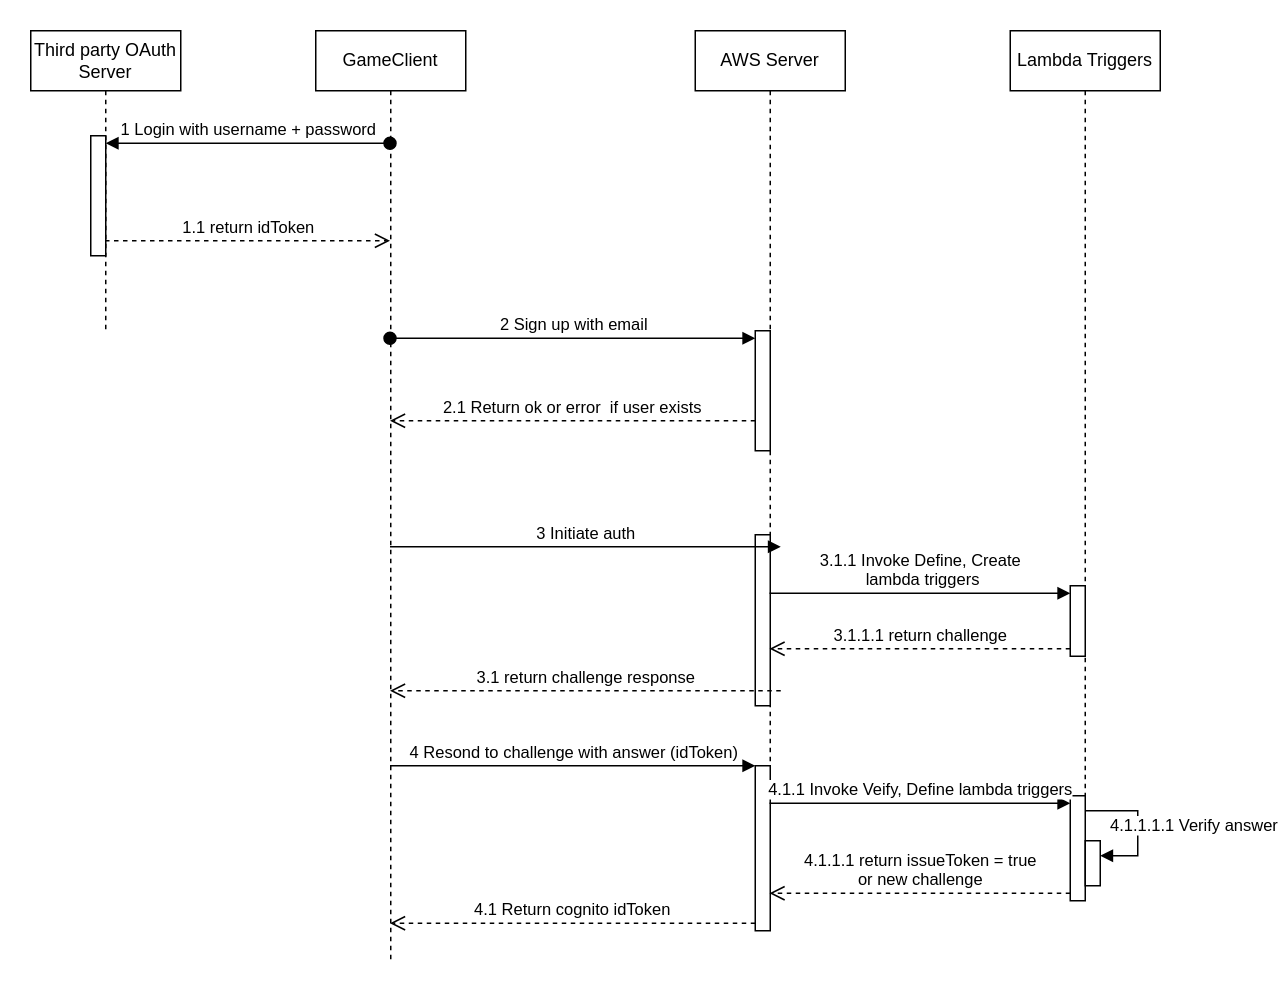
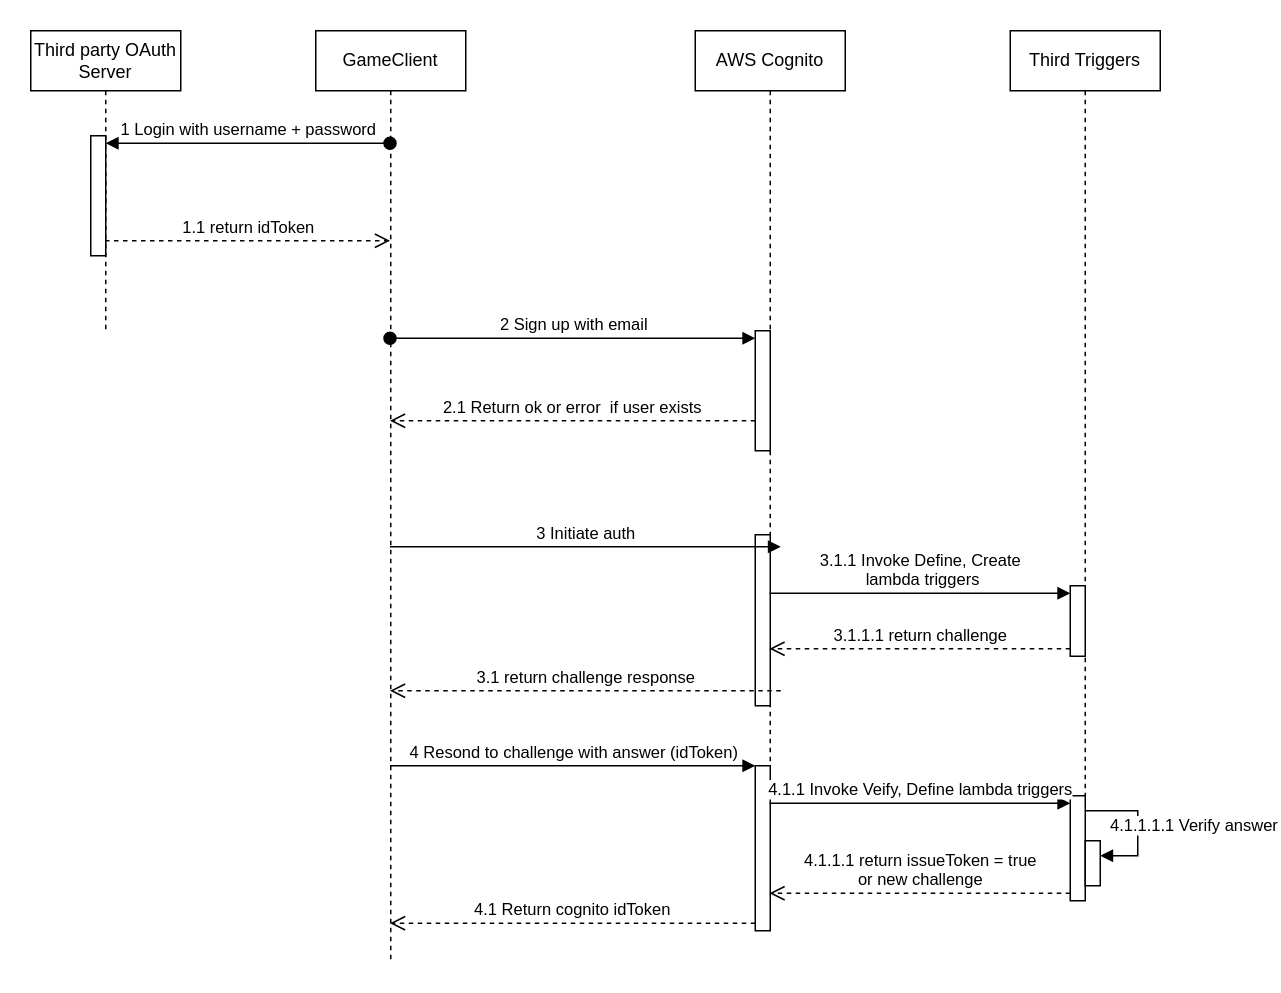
node "AWS Server": label "AWS Server" -> "AWS Cognito"
node "Lambda Triggers": label "Lambda Triggers" -> "Third Triggers"
